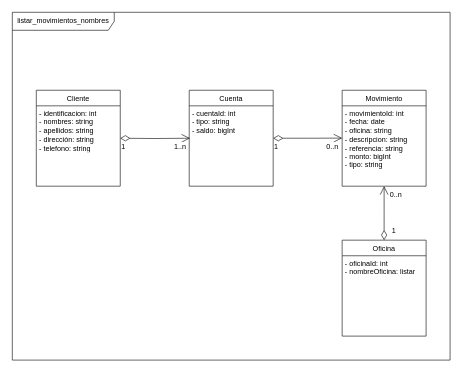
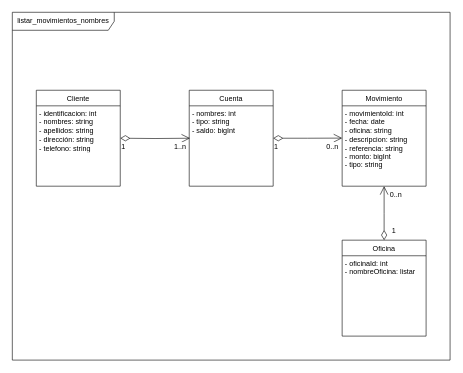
node "- cuentaId: int - tipo: string - saldo: bigInt": label "- cuentaId: int - tipo: string - saldo: bigInt" -> "- nombres: int - tipo: string - saldo: bigInt"
